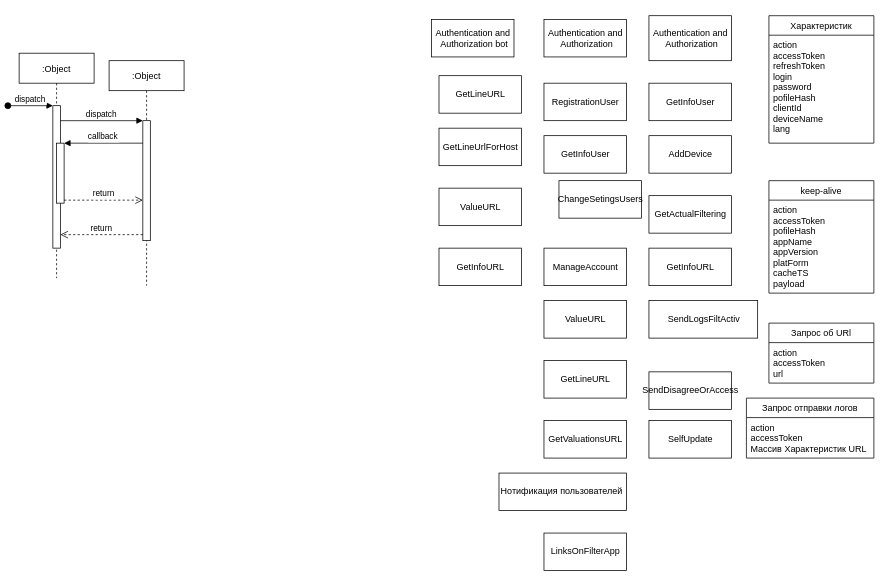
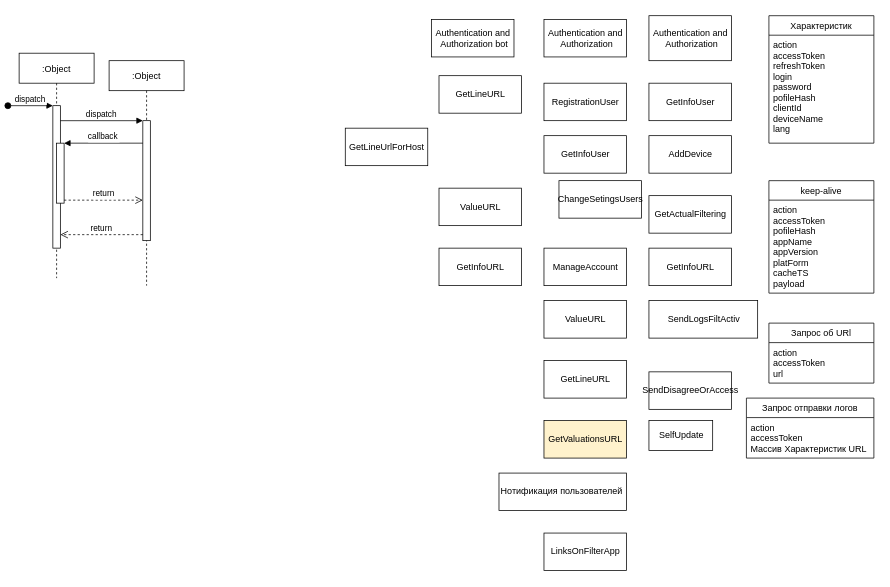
node "GetLineUrlForHost": moved (480, 147) -> (387, 147)
node "GetValuationsURL": fillcolor #ffffff -> #fff2cc
node "SelfUpdate": size 83x38 -> 64x30
